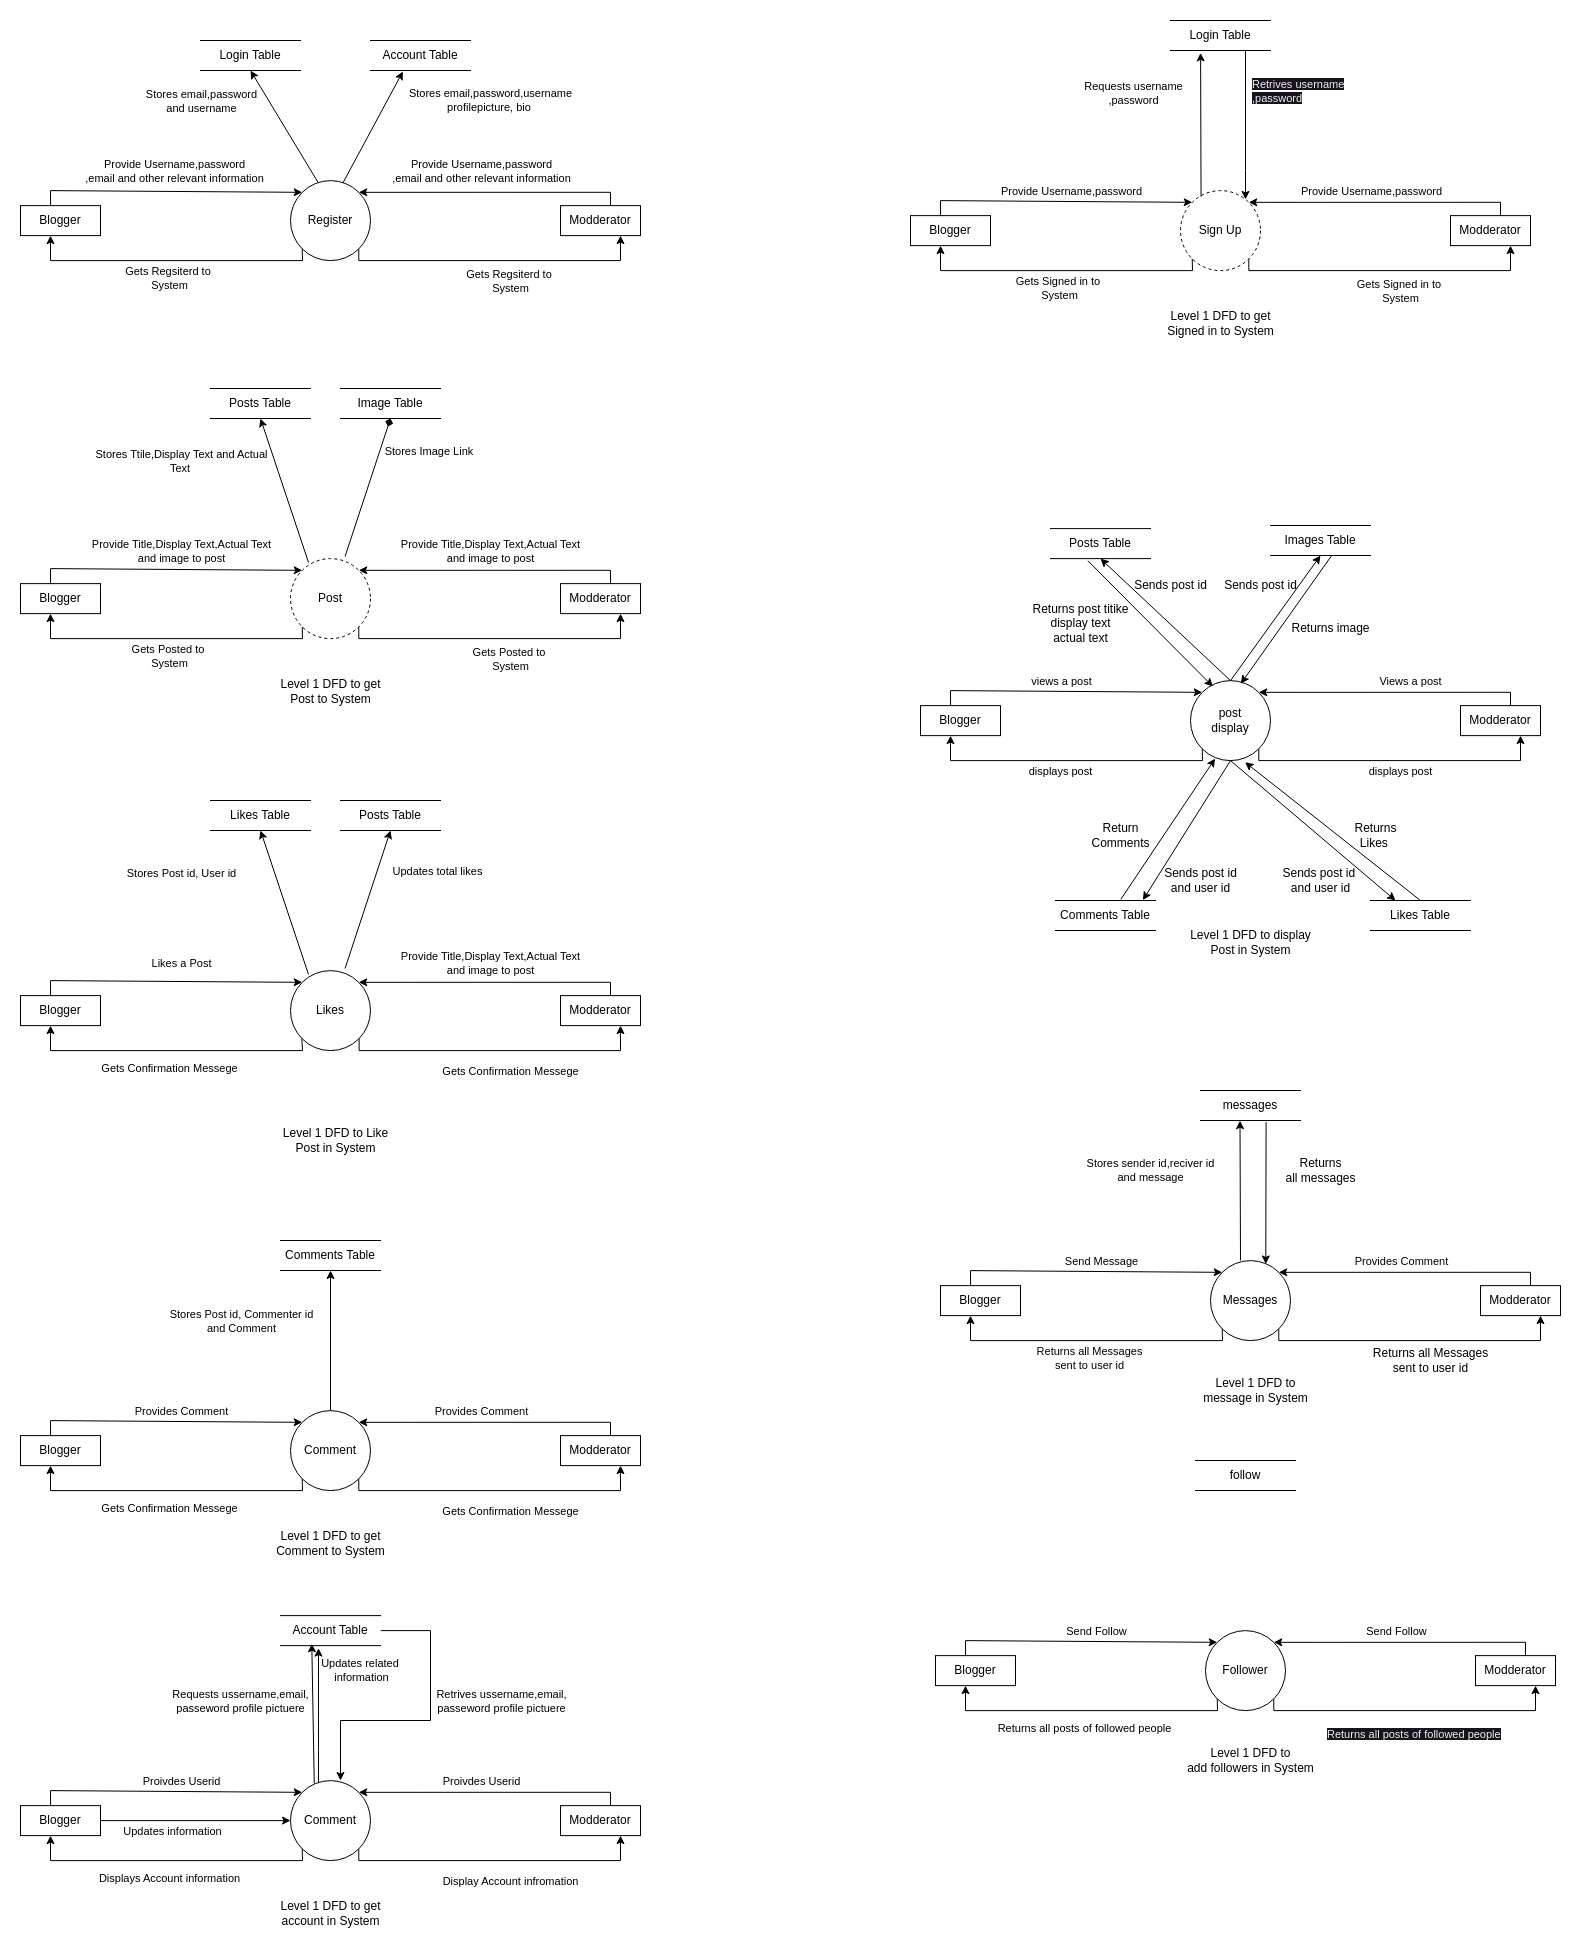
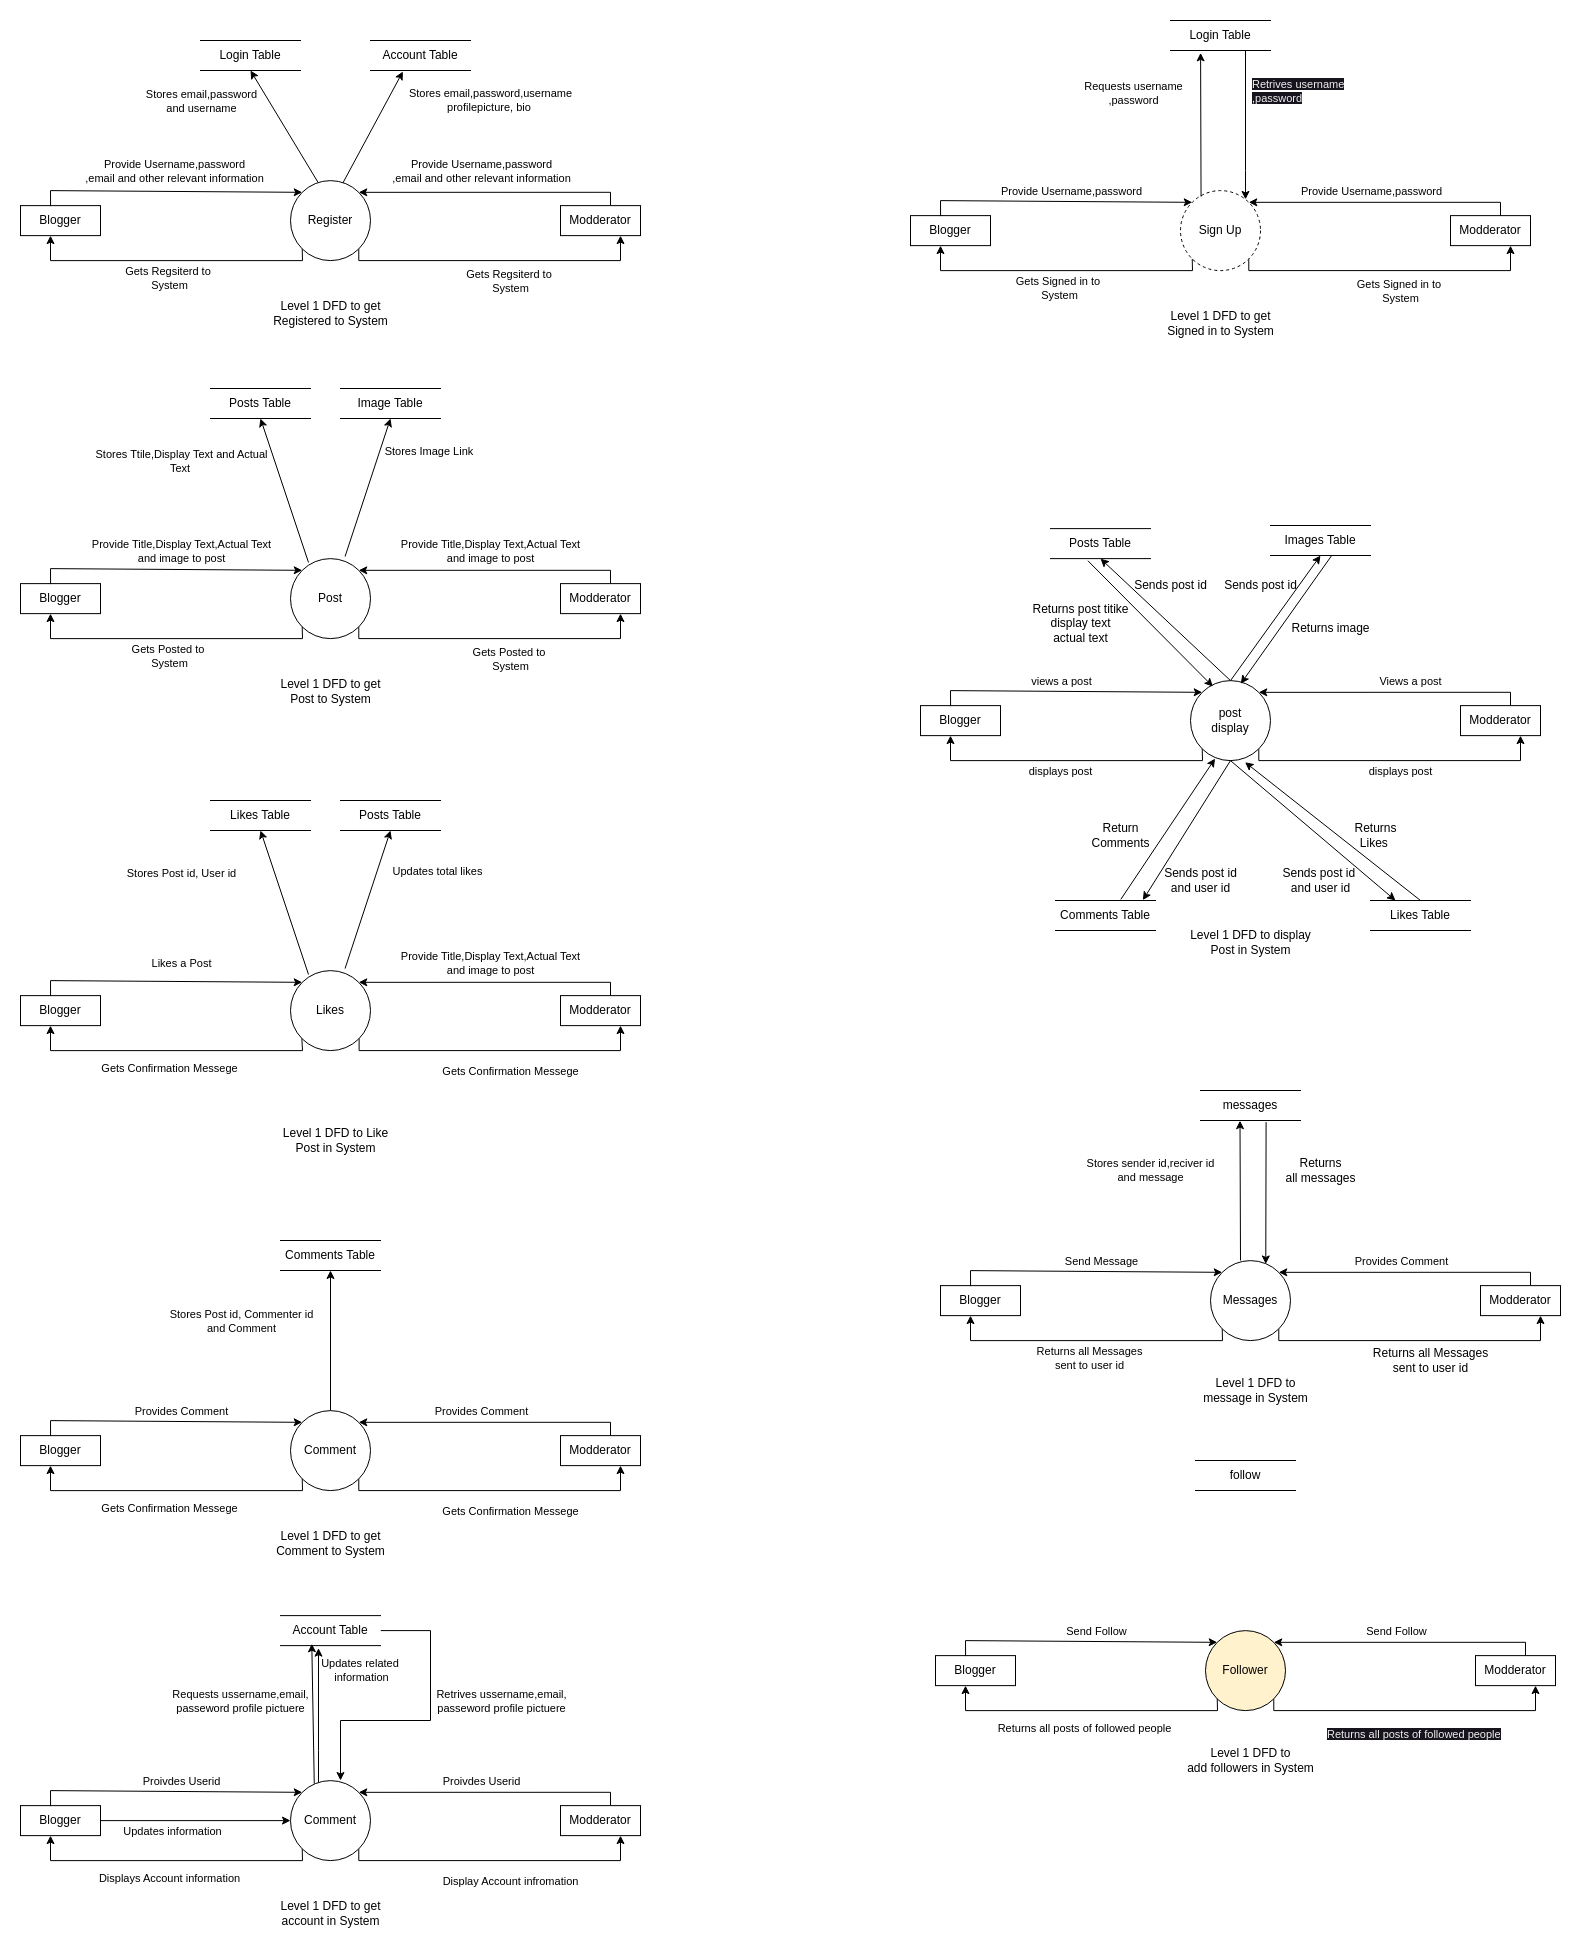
node "Level 1 DFD to get Registered to System": added
edge "Post" -> "Image Table": arrowhead diamond -> classic
node "Post": style dashed -> solid
node "Follower": fillcolor #ffffff -> #fff2cc
